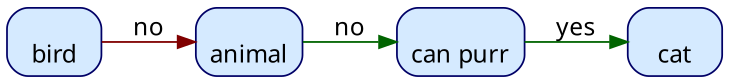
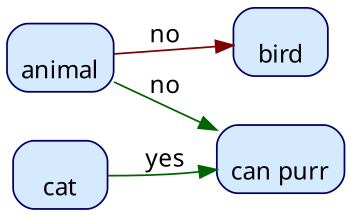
edge "bird" -> "animal": reversed
edge "can purr" -> "cat": reversed
